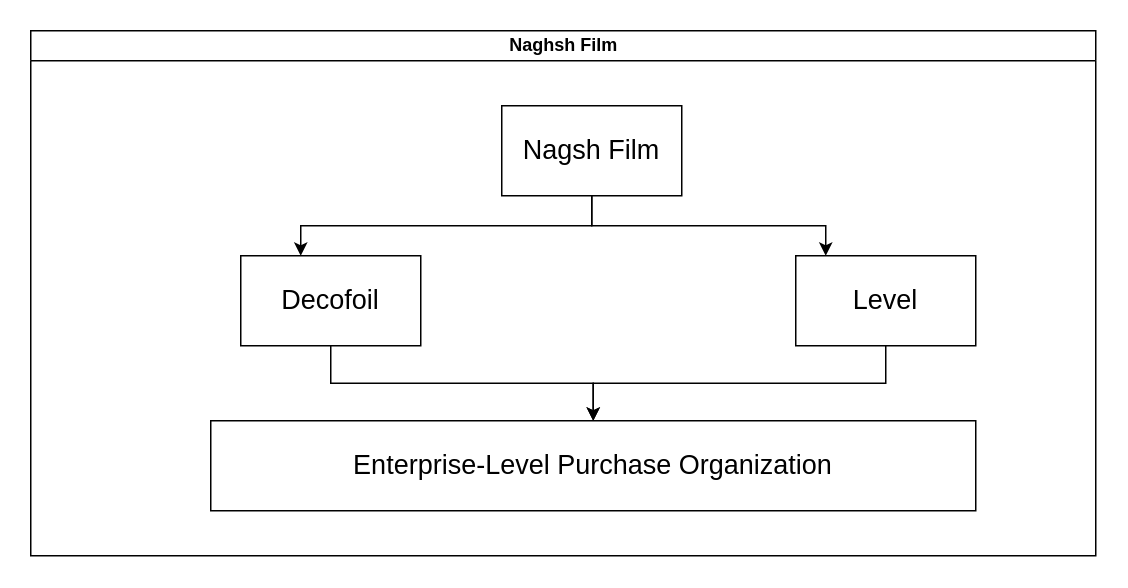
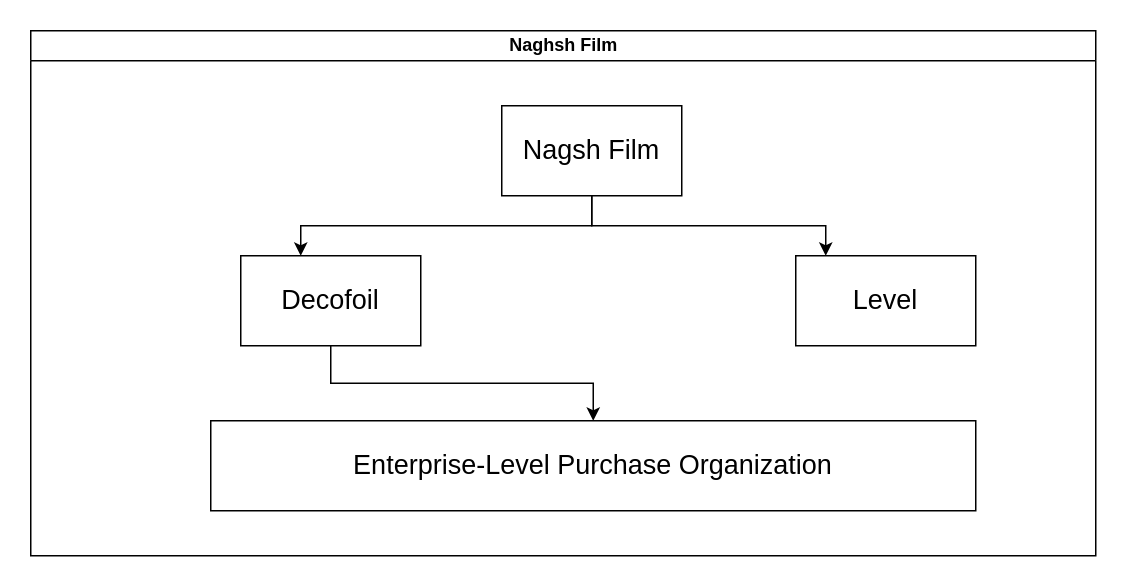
edge "Level" -> "Enterprise-Level Purchase Organization": removed
